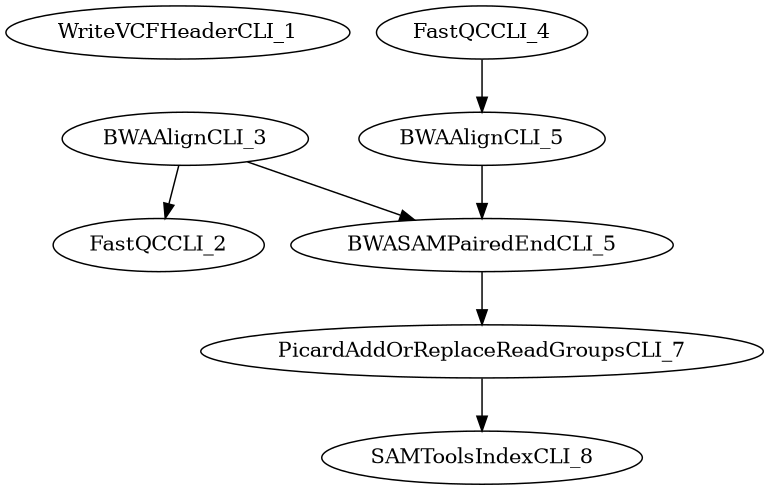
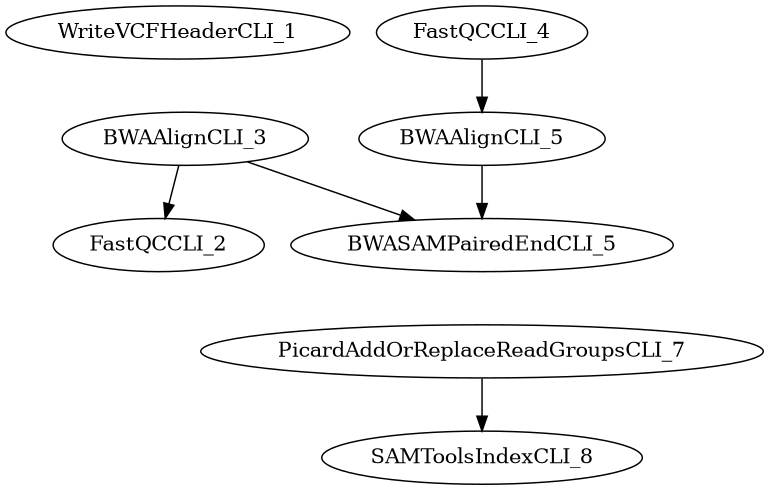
edge "BWASAMPairedEndCLI_5" -> "PicardAddOrReplaceReadGroupsCLI_7": removed
